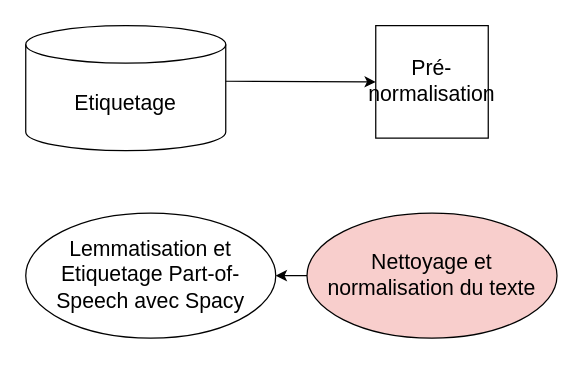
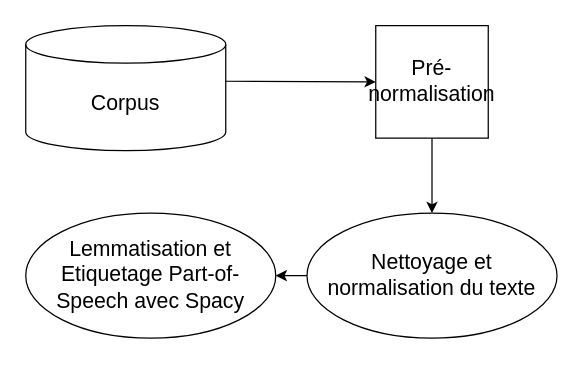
node "Etiquetage": label "Etiquetage" -> "Corpus"
edge "Pré-normalisation" -> "Nettoyage et normalisation du texte": added
node "Nettoyage et normalisation du texte": fillcolor #f8cecc -> #ffffff
